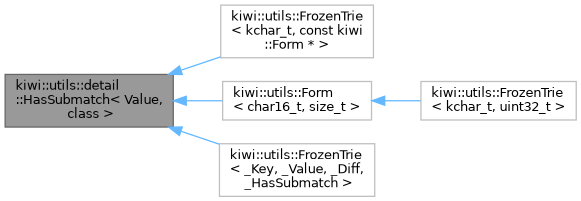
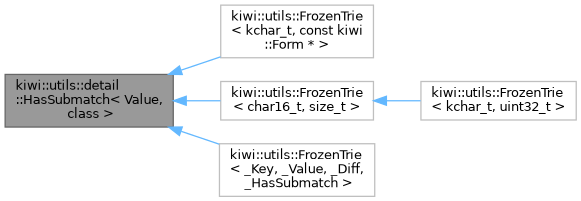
node "kiwi::utils::Form < char16_t, size_t >": label "kiwi::utils::Form < char16_t, size_t >" -> "kiwi::utils::FrozenTrie < char16_t, size_t >"
